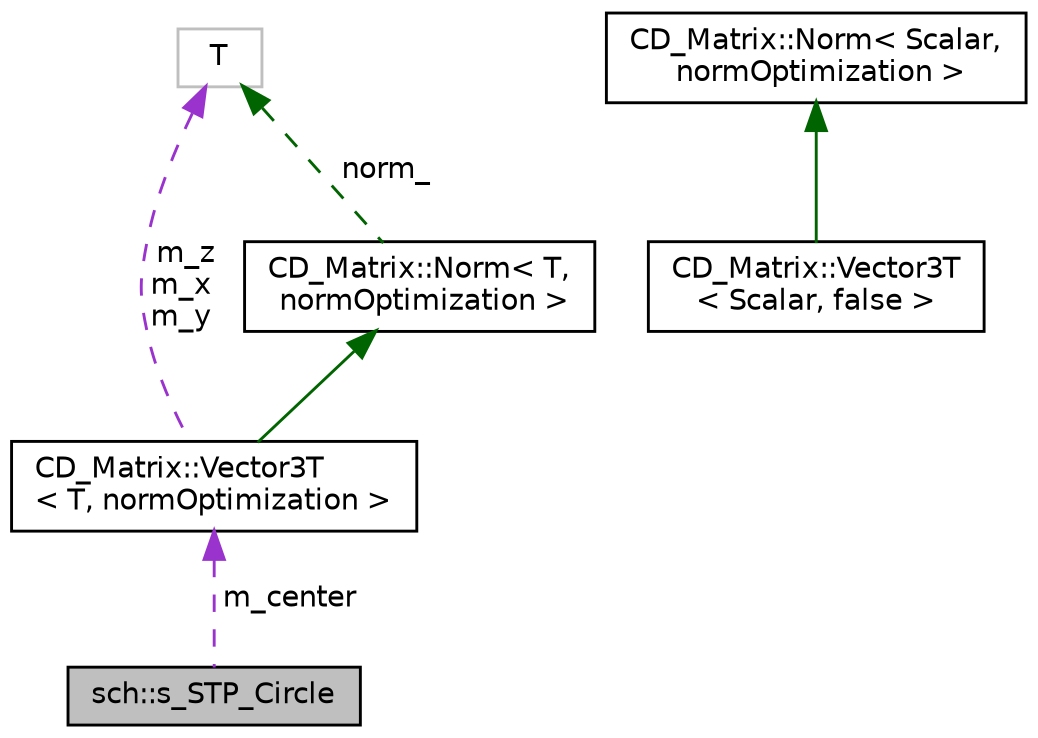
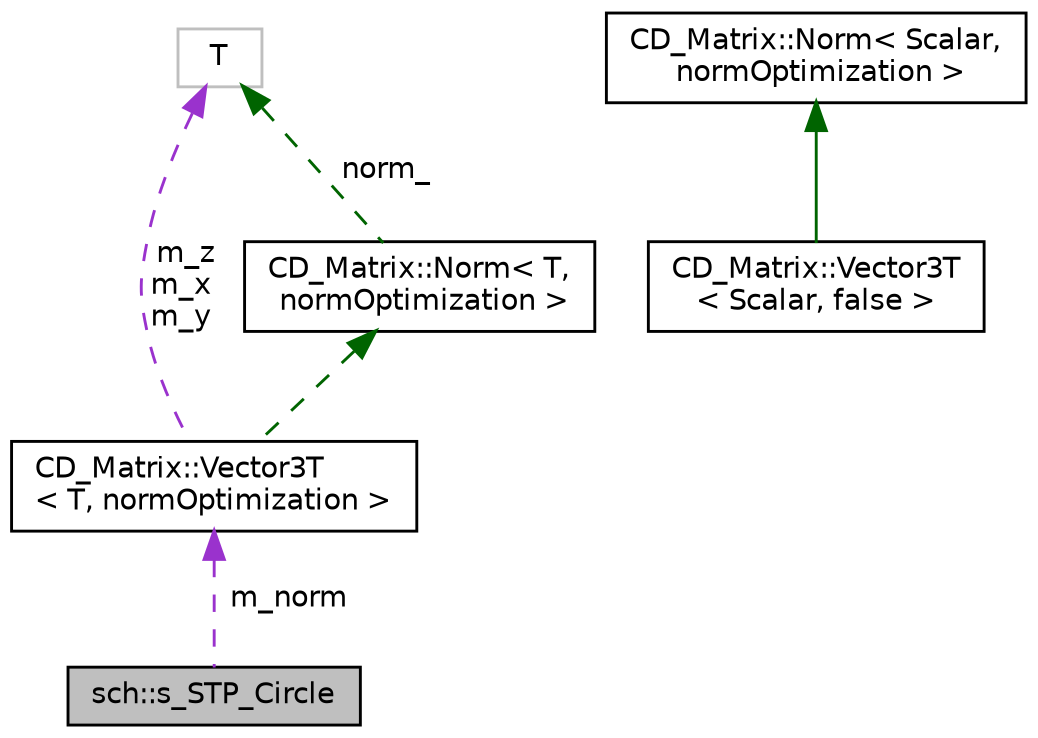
edge "CD_Matrix::Vector3T < T, normOptimization >" -> "CD_Matrix::Norm< T, normOptimization >": style solid -> dashed
edge "sch::s_STP_Circle" -> "CD_Matrix::Vector3T < T, normOptimization >": label " m_center" -> " m_norm"
